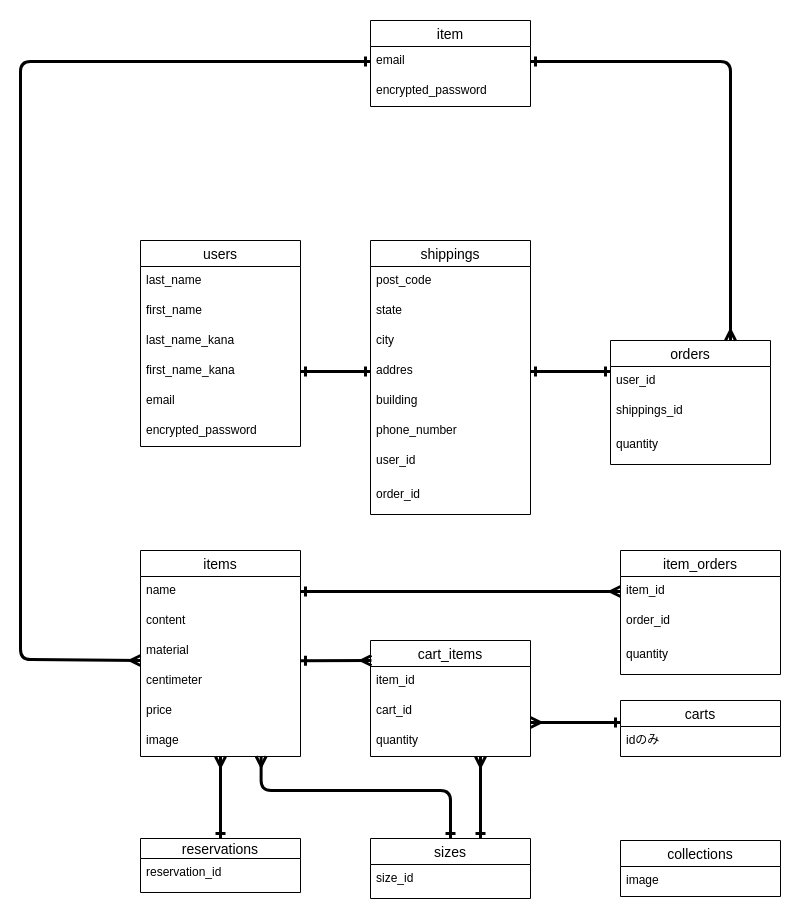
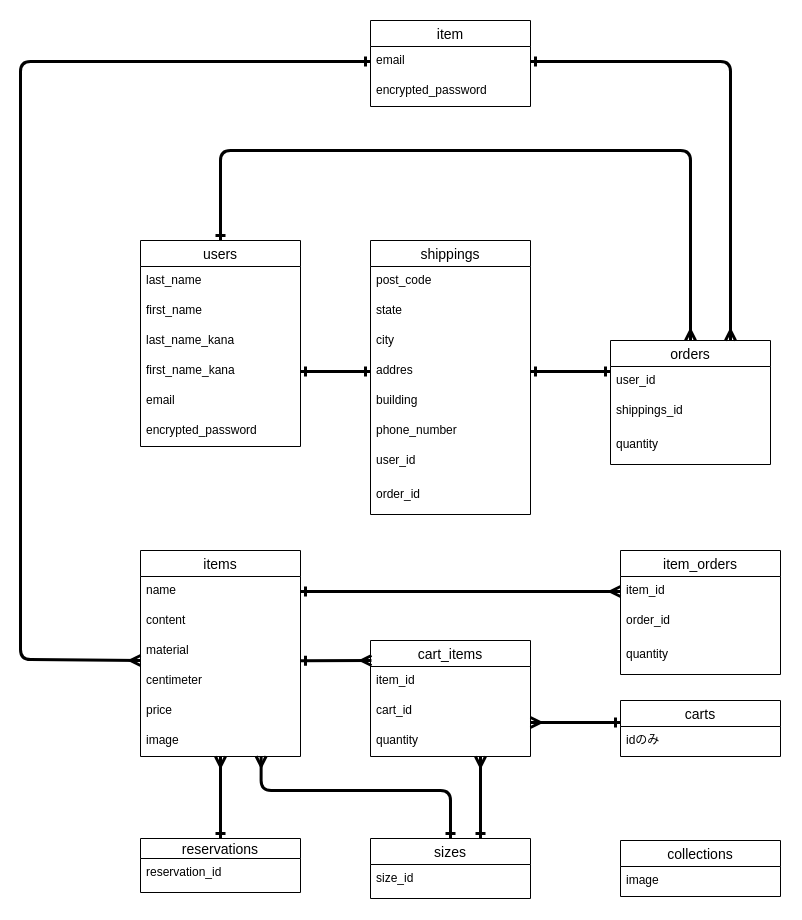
edge "users" -- "orders": added
